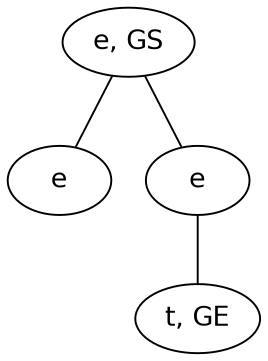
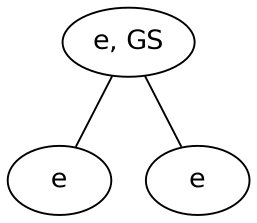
node "t, GE": removed
